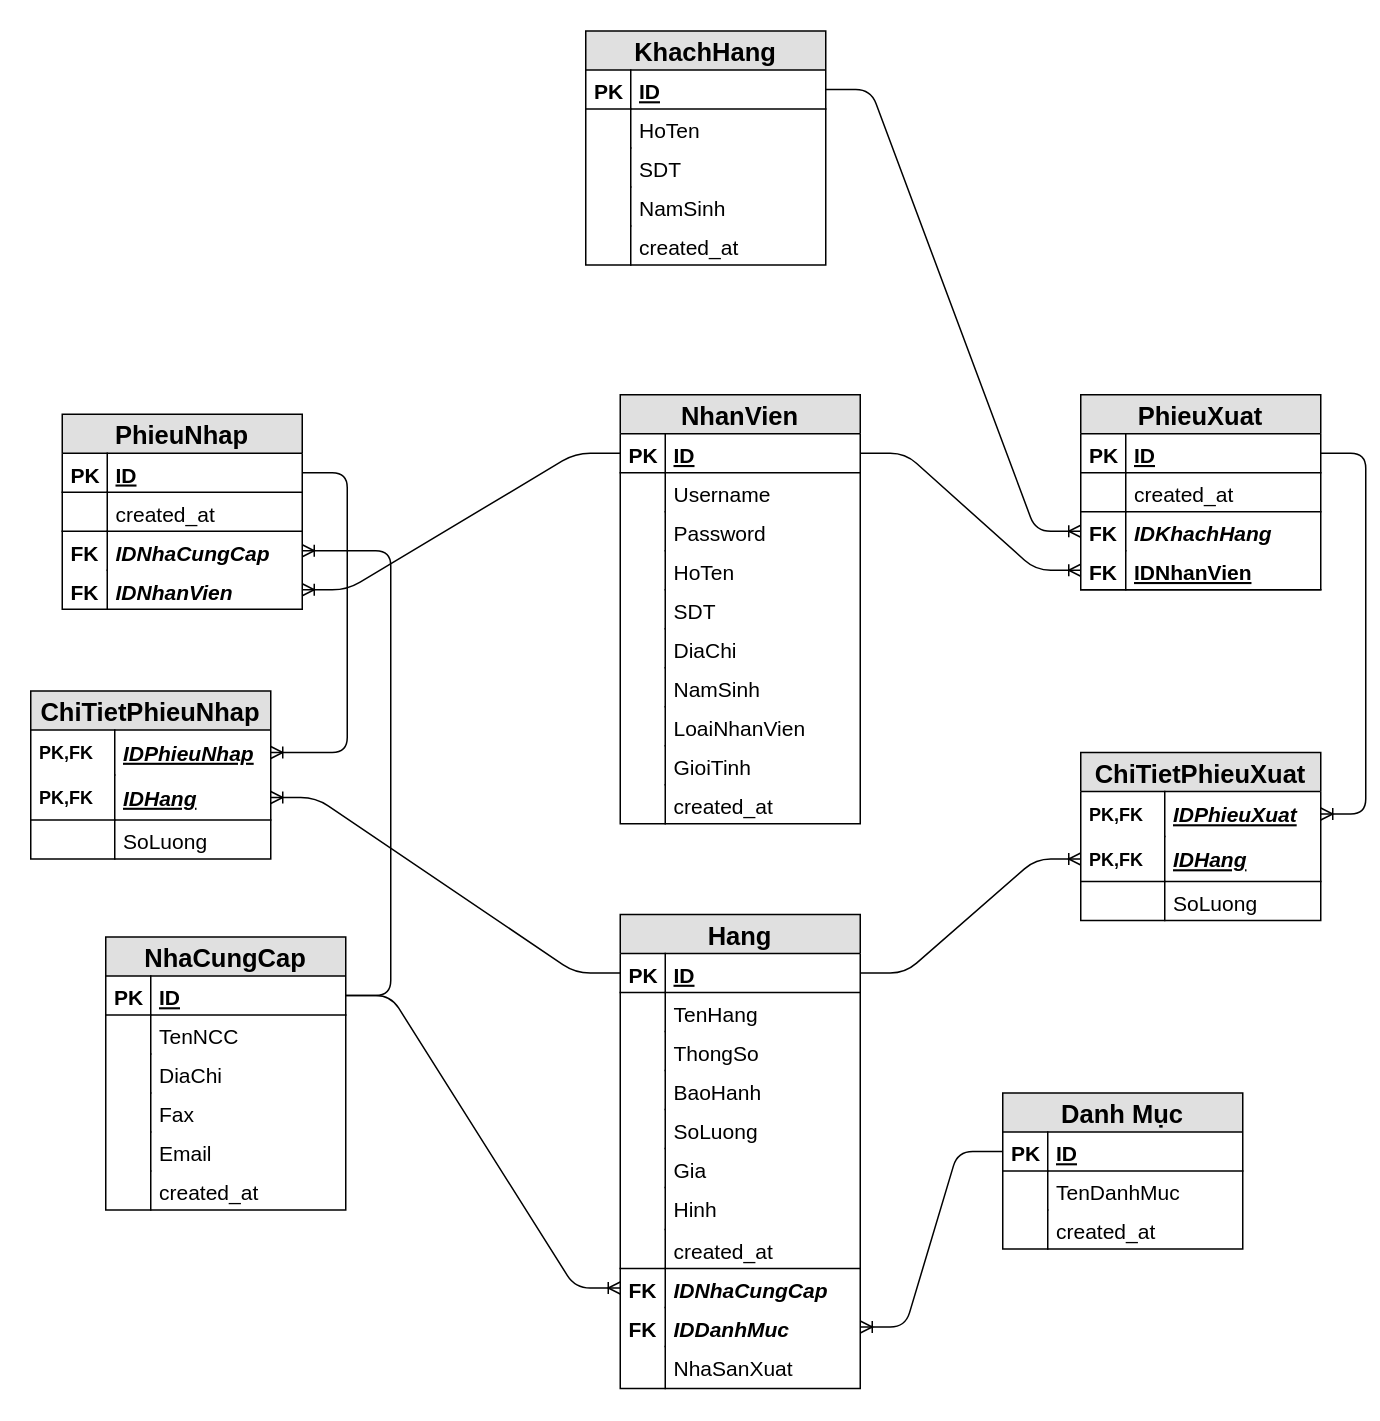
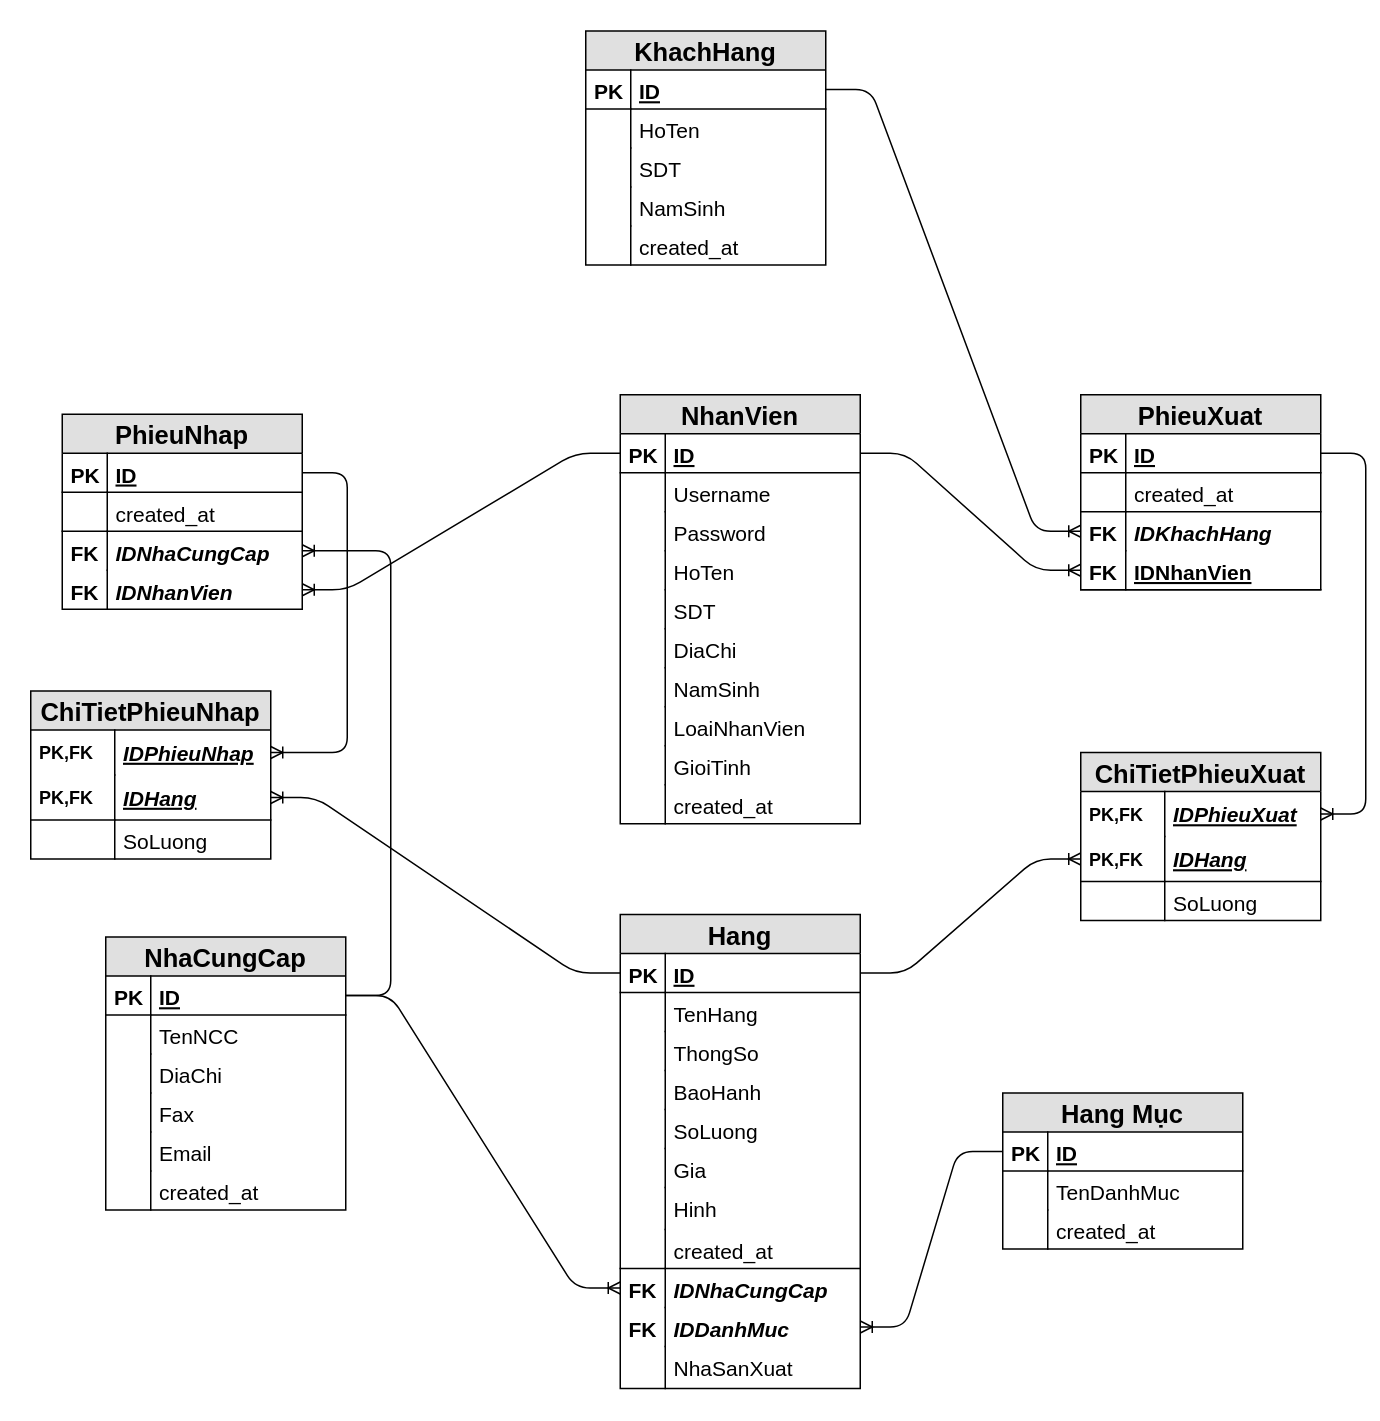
node "Danh Mục": label "Danh Mục" -> "Hang Mục"
